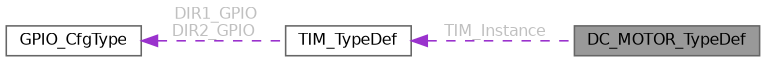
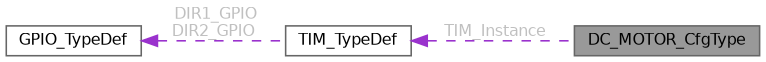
node "GPIO_CfgType": label "GPIO_CfgType" -> "GPIO_TypeDef"
node "DC_MOTOR_TypeDef": label "DC_MOTOR_TypeDef" -> "DC_MOTOR_CfgType"
